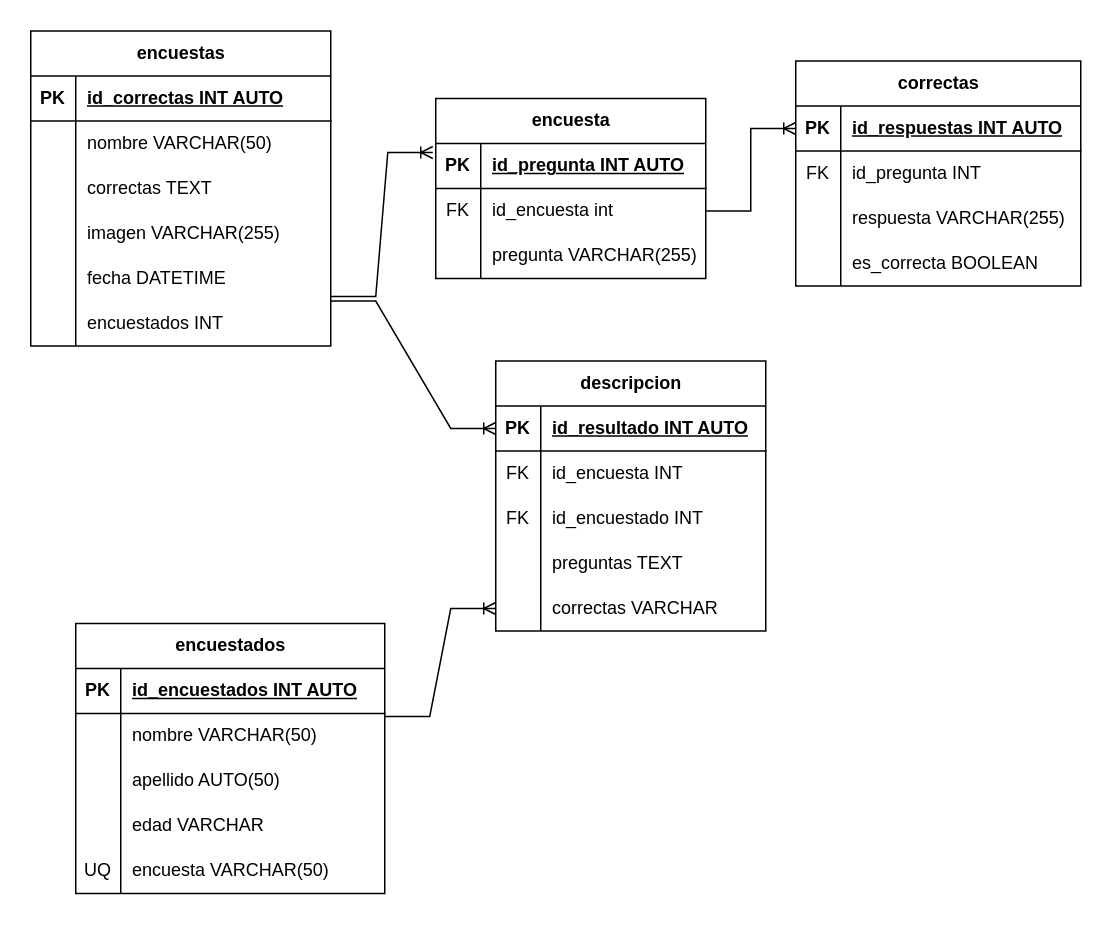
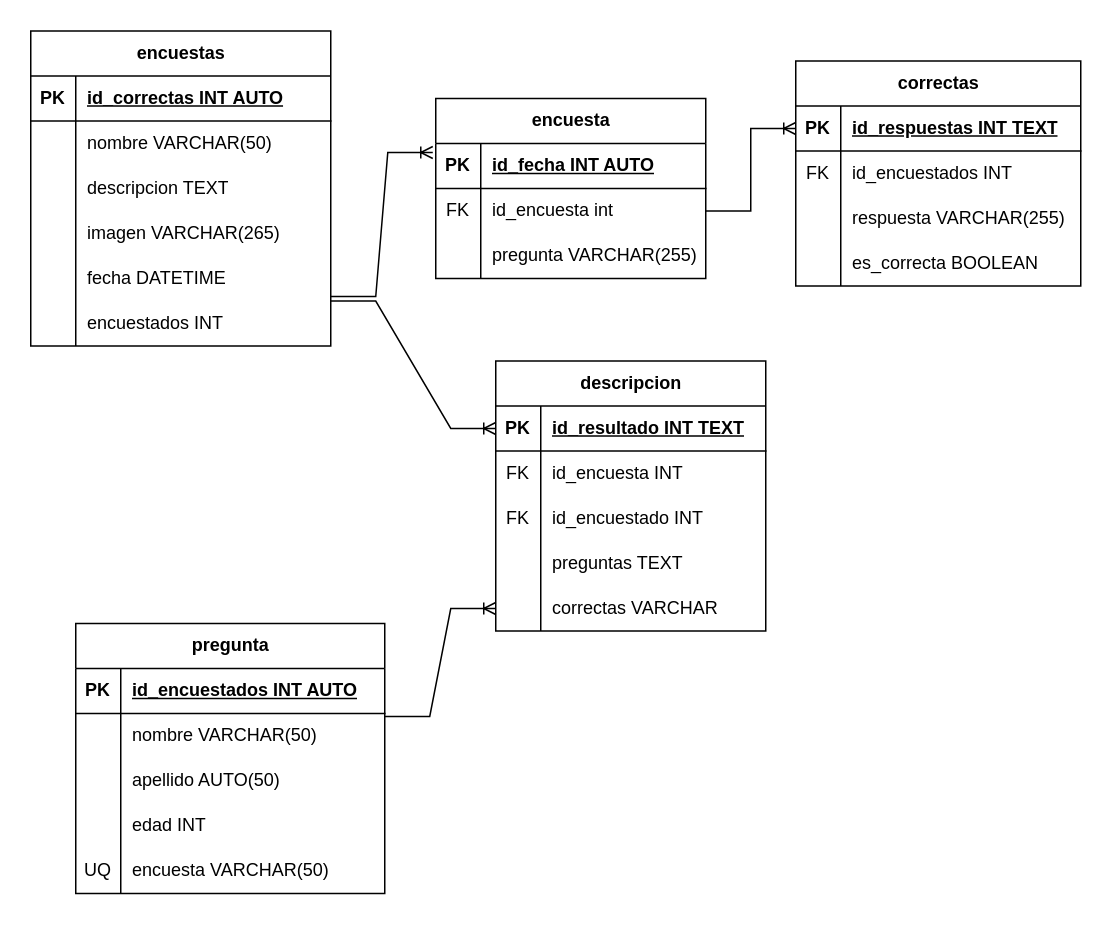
node "id_respuestas INT AUTO": label "id_respuestas INT AUTO" -> "id_respuestas INT TEXT"
node "id_pregunta INT AUTO": label "id_pregunta INT AUTO" -> "id_fecha INT AUTO"
node "id_pregunta INT": label "id_pregunta INT" -> "id_encuestados INT"
node "correctas TEXT": label "correctas TEXT" -> "descripcion TEXT"
node "imagen VARCHAR(255)": label "imagen VARCHAR(255)" -> "imagen VARCHAR(265)"
node "id_resultado INT AUTO": label "id_resultado INT AUTO" -> "id_resultado INT TEXT"
node "encuestados": label "encuestados" -> "pregunta"
node "edad VARCHAR": label "edad VARCHAR" -> "edad INT"
